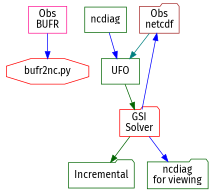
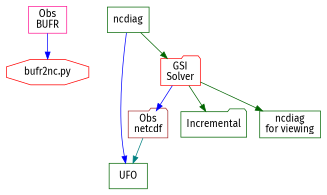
edge "UFO" -> "GSI Solver": now "ncdiag" -> "GSI Solver"
edge "GSI Solver" -> "ncdiag for viewing": color blue -> darkgreen
node "ncdiag for viewing": shape folder -> box
